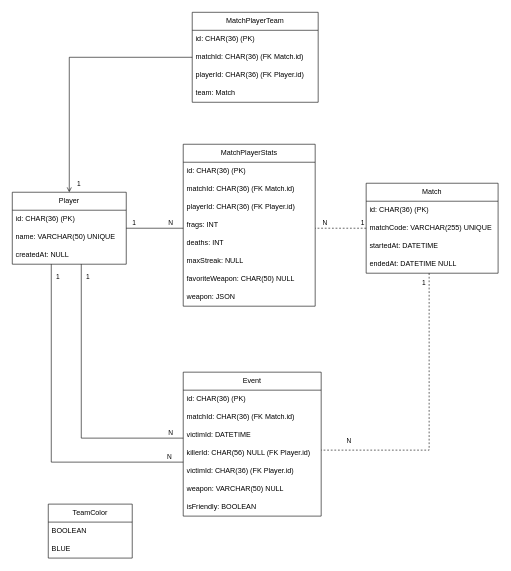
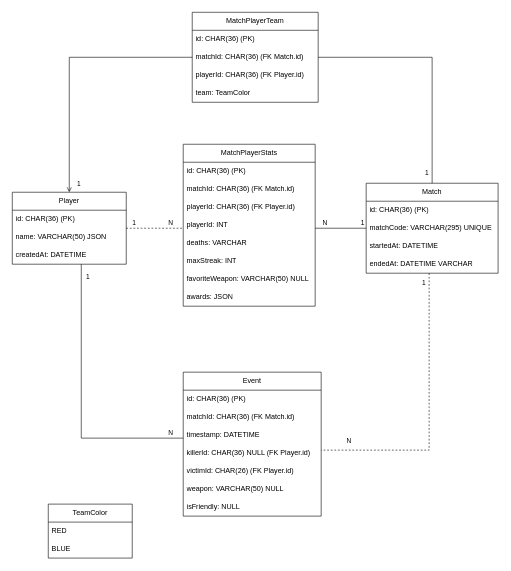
edge "MatchPlayerTeam" -- "Match": added, label "1"
node "team: Match": label "team: Match" -> "team: TeamColor"
node "frags: INT": label "frags: INT" -> "playerId: INT"
edge "MatchPlayerStats" -- "Player": style solid -> dashed
edge "MatchPlayerStats" -- "Match": style dashed -> solid
node "matchCode: VARCHAR(255) UNIQUE": label "matchCode: VARCHAR(255) UNIQUE" -> "matchCode: VARCHAR(295) UNIQUE"
node "name: VARCHAR(50) UNIQUE": label "name: VARCHAR(50) UNIQUE" -> "name: VARCHAR(50) JSON"
node "deaths: INT": label "deaths: INT" -> "deaths: VARCHAR"
node "createdAt: NULL": label "createdAt: NULL" -> "createdAt: DATETIME"
node "maxStreak: NULL": label "maxStreak: NULL" -> "maxStreak: INT"
node "endedAt: DATETIME NULL": label "endedAt: DATETIME NULL" -> "endedAt: DATETIME VARCHAR"
node "favoriteWeapon: CHAR(50) NULL": label "favoriteWeapon: CHAR(50) NULL" -> "favoriteWeapon: VARCHAR(50) NULL"
node "weapon: JSON": label "weapon: JSON" -> "awards: JSON"
edge "Player" -- "Event": removed, labels "1", "N"
node "victimId: DATETIME": label "victimId: DATETIME" -> "timestamp: DATETIME"
node "killerId: CHAR(56) NULL (FK Player.id)": label "killerId: CHAR(56) NULL (FK Player.id)" -> "killerId: CHAR(36) NULL (FK Player.id)"
node "victimId: CHAR(36) (FK Player.id)": label "victimId: CHAR(36) (FK Player.id)" -> "victimId: CHAR(26) (FK Player.id)"
node "isFriendly: BOOLEAN": label "isFriendly: BOOLEAN" -> "isFriendly: NULL"
node "BOOLEAN": label "BOOLEAN" -> "RED"
